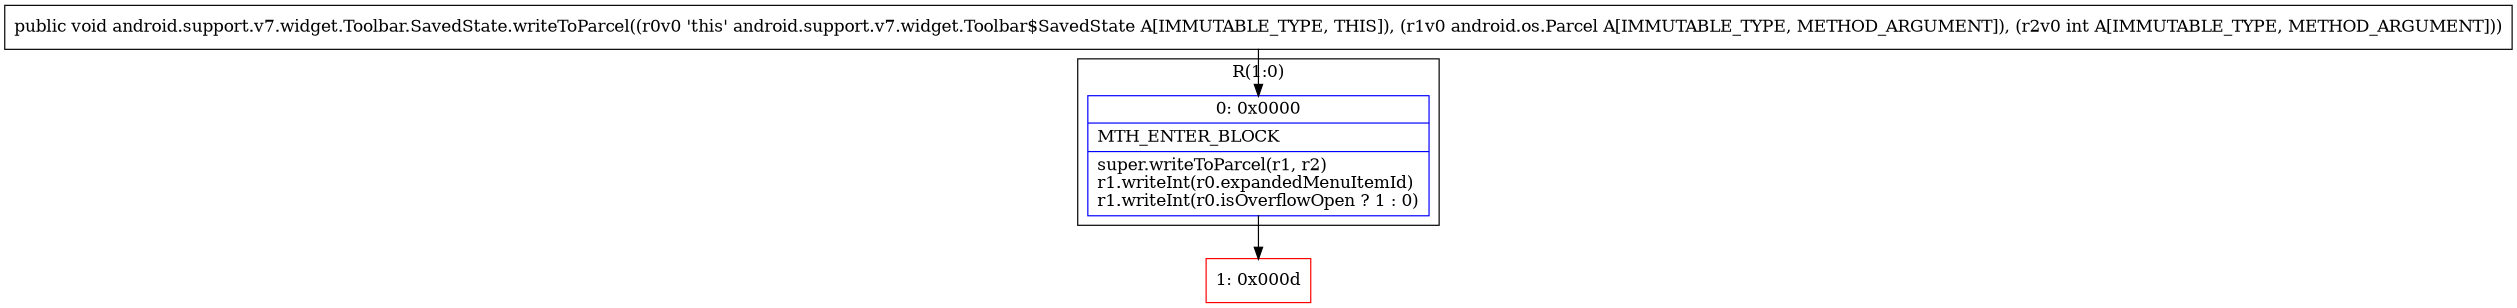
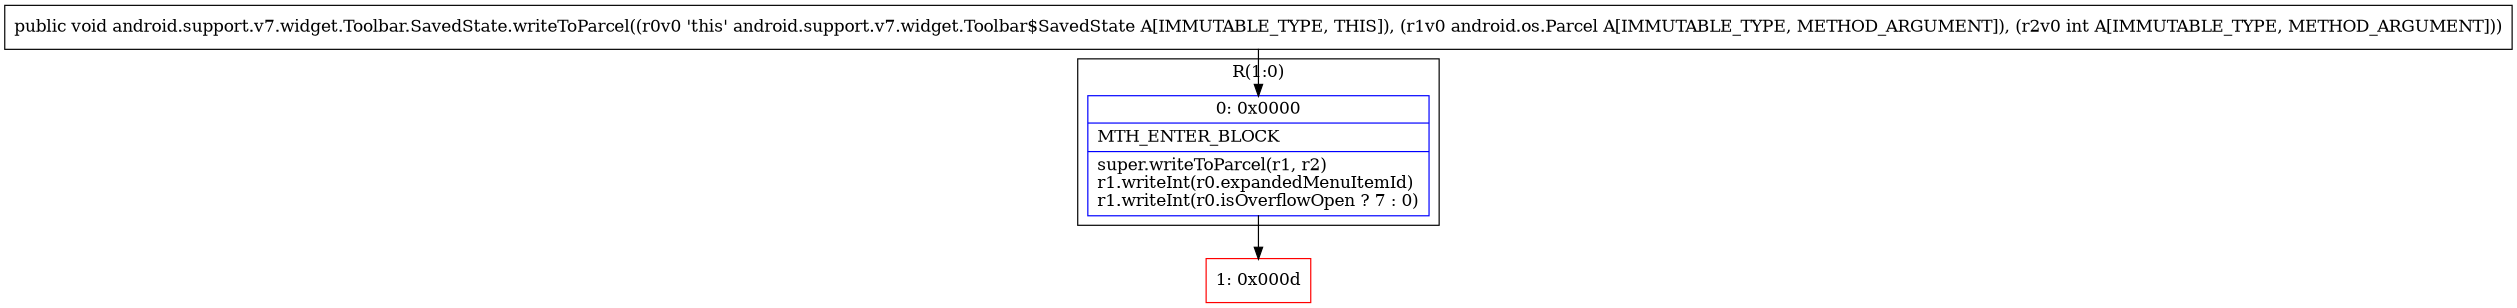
node "0: 0x0000": text "r1.writeInt(r0.isOverflowOpen ? 1 : 0)" -> "r1.writeInt(r0.isOverflowOpen ? 7 : 0)"
